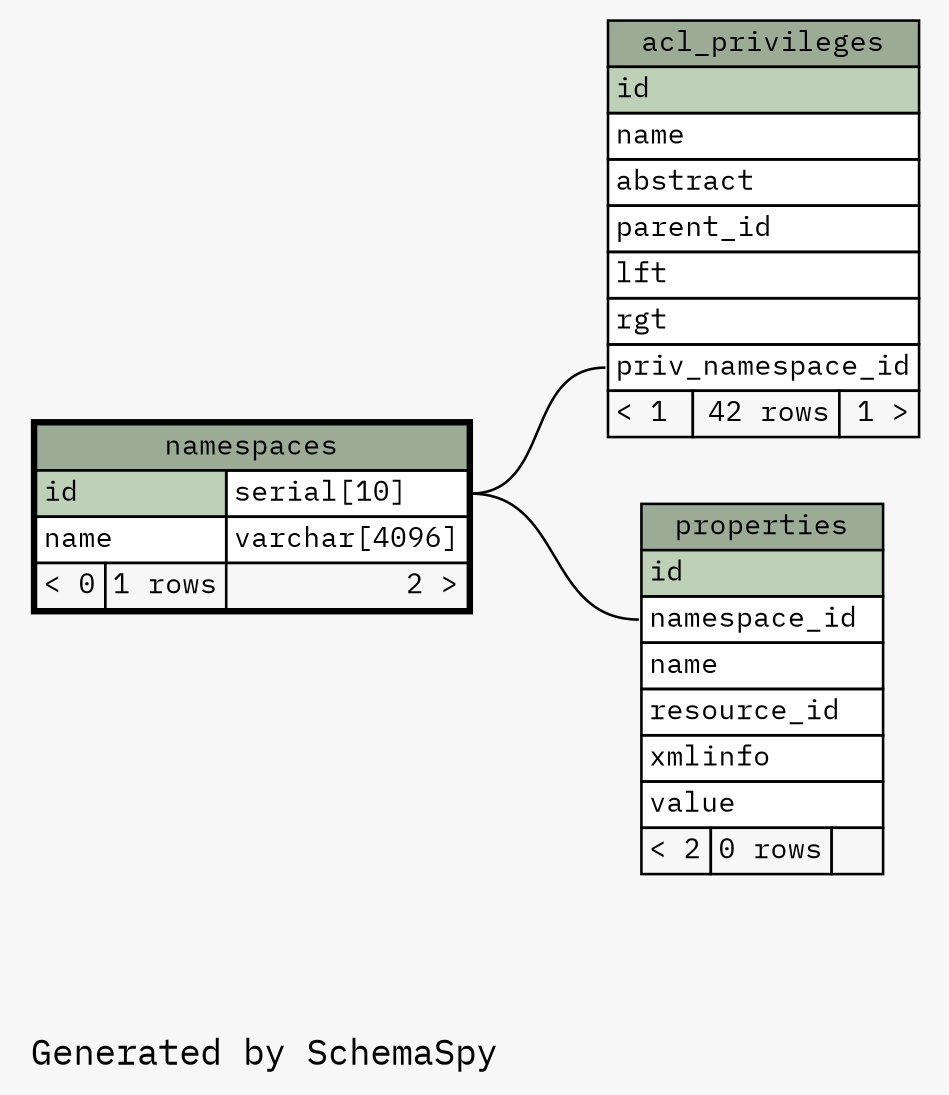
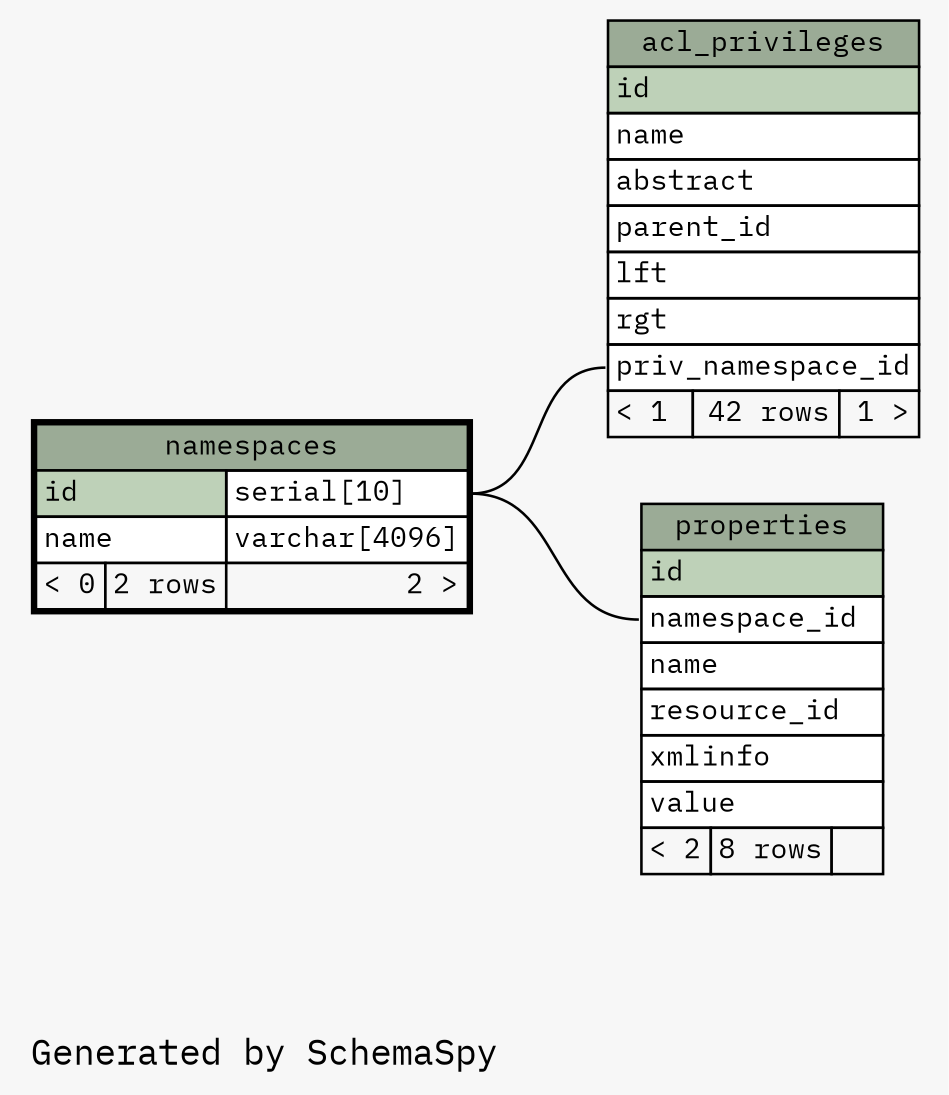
node "namespaces": text "1 rows" -> "2 rows"
node "properties": text "0 rows" -> "8 rows"
